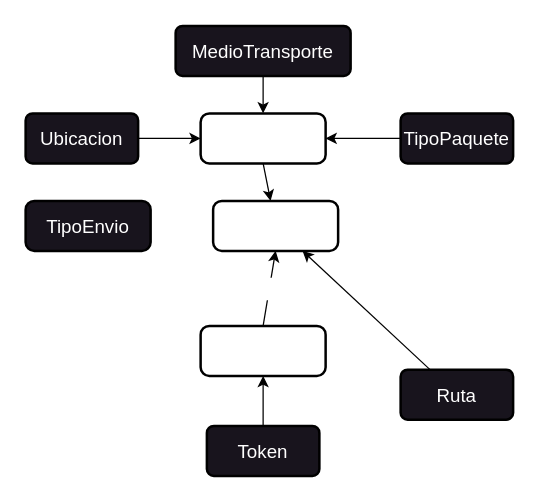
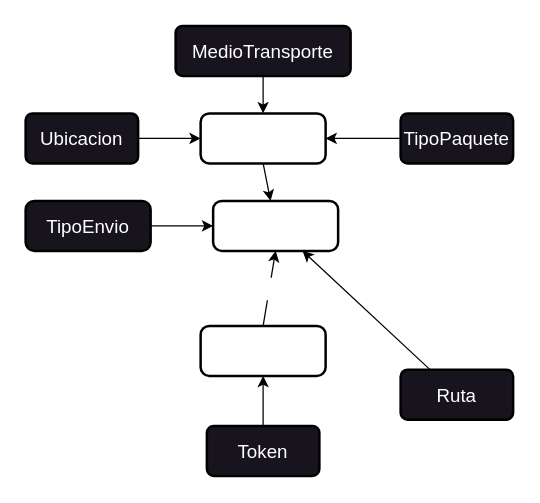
edge "TipoEnvio" -> "Envio": added
